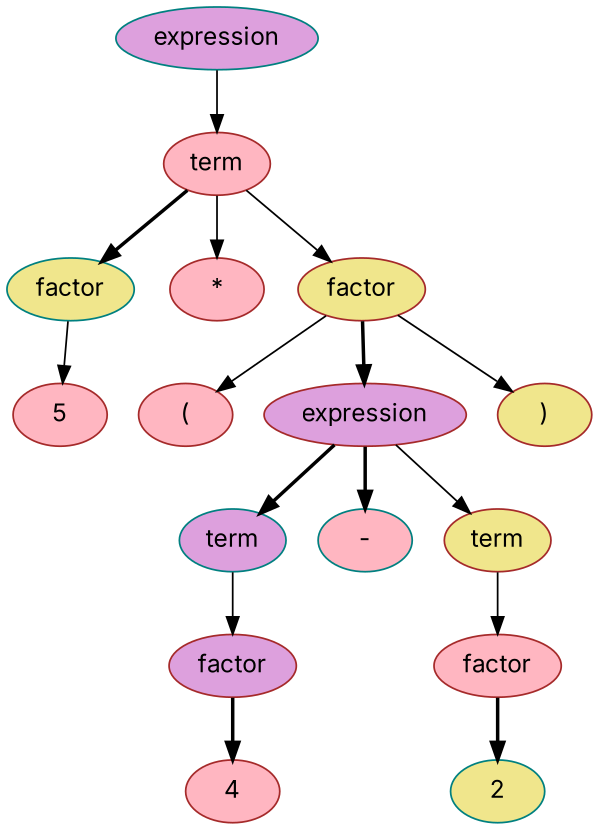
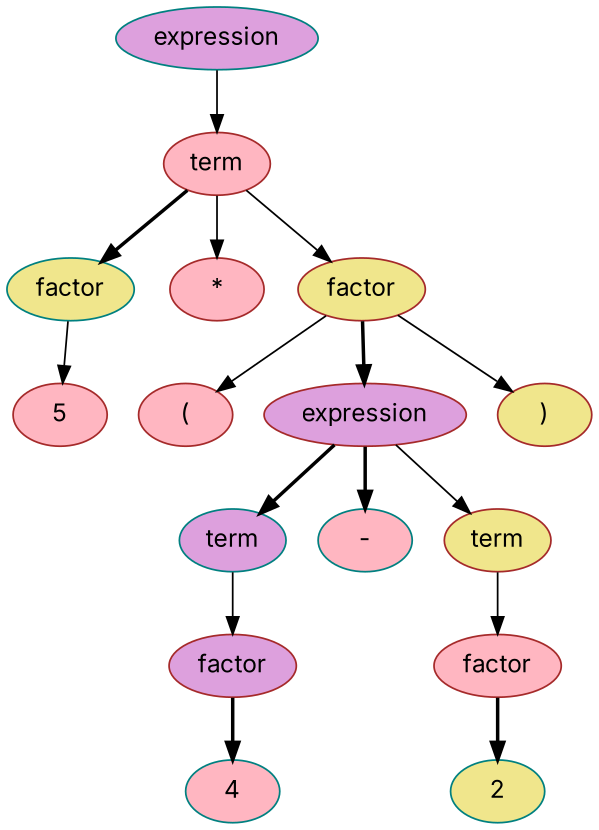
node "4": color brown -> teal
